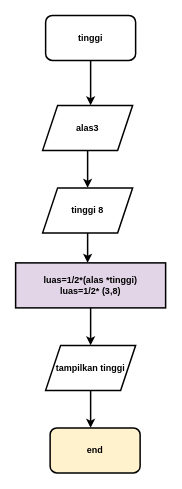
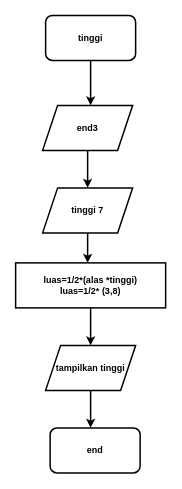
node "alas3": label "alas3" -> "end3"
node "tinggi 8": label "tinggi 8" -> "tinggi 7"
node "luas=1/2*(alas *tinggi) luas=1/2* (3,8)": fillcolor #e1d5e7 -> #ffffff
node "end": fillcolor #fff2cc -> #ffffff
